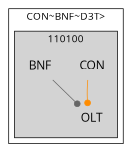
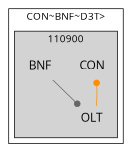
cluster "110100": label "110100" -> "110900"
edge "CON" -> "OLT": reversed
